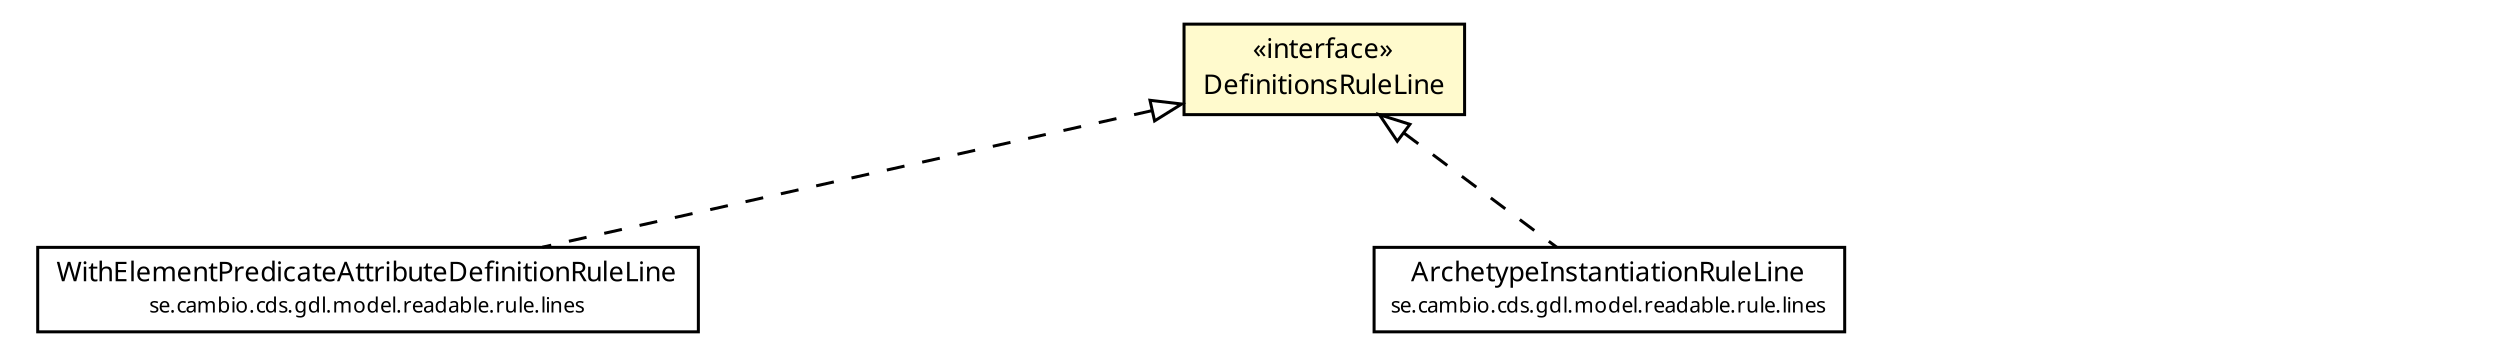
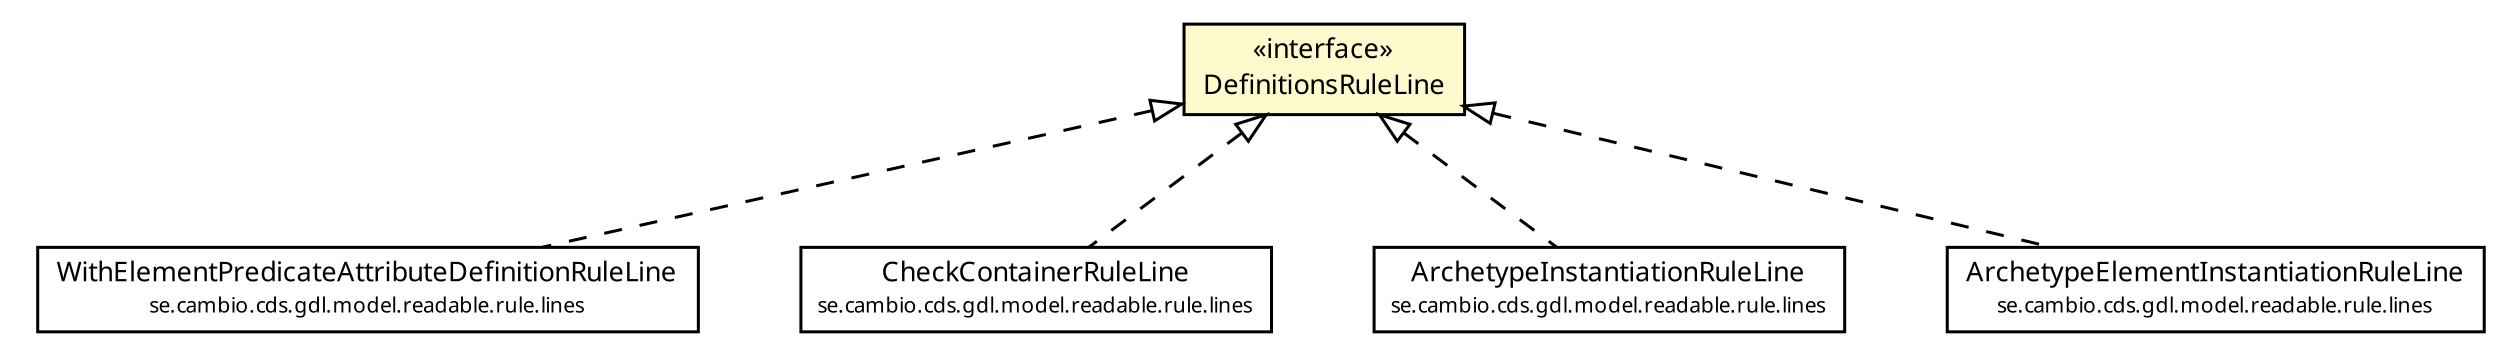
node "CheckContainerRuleLine": added
node "ArchetypeElementInstantiationRuleLine": added
